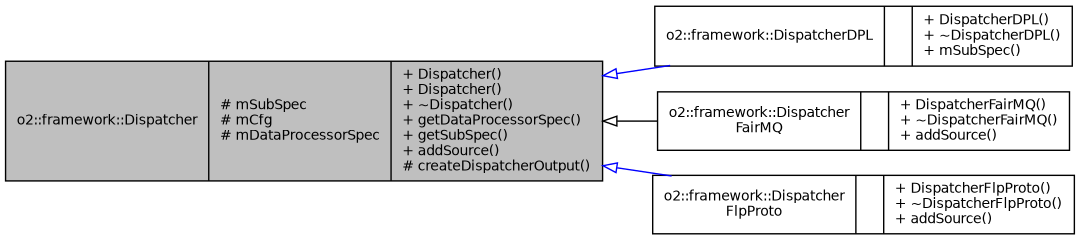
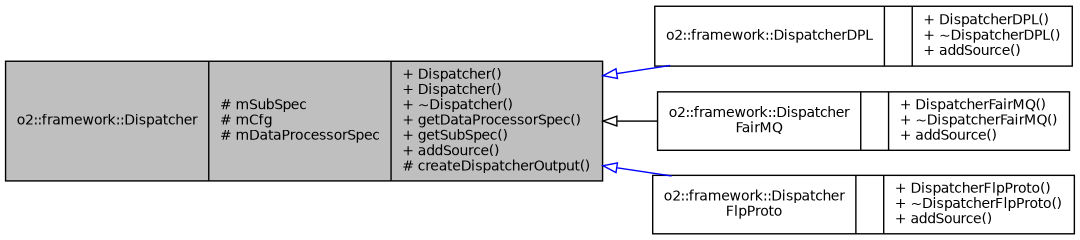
node "o2::framework::DispatcherDPL": text "+ mSubSpec()" -> "+ addSource()"
